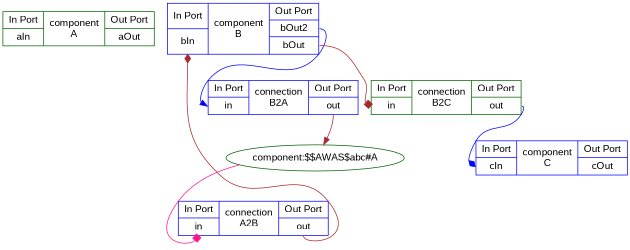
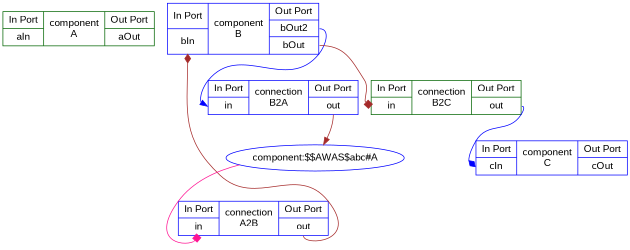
node "component:$$AWAS$abc#A": color darkgreen -> blue
